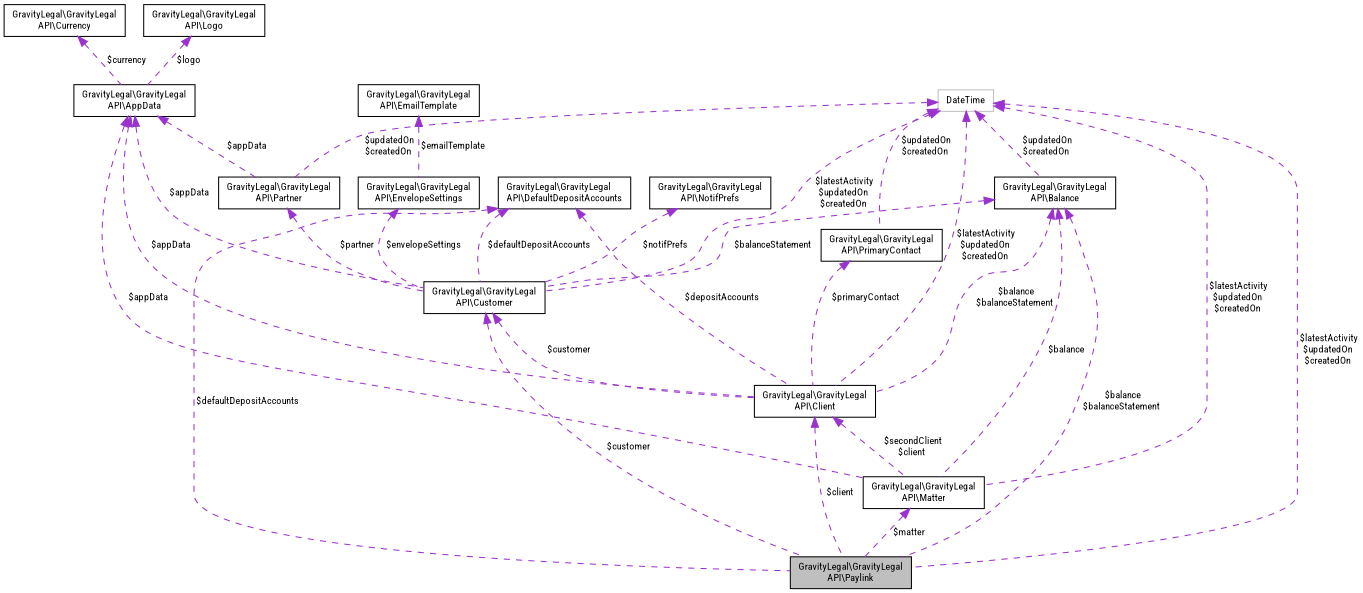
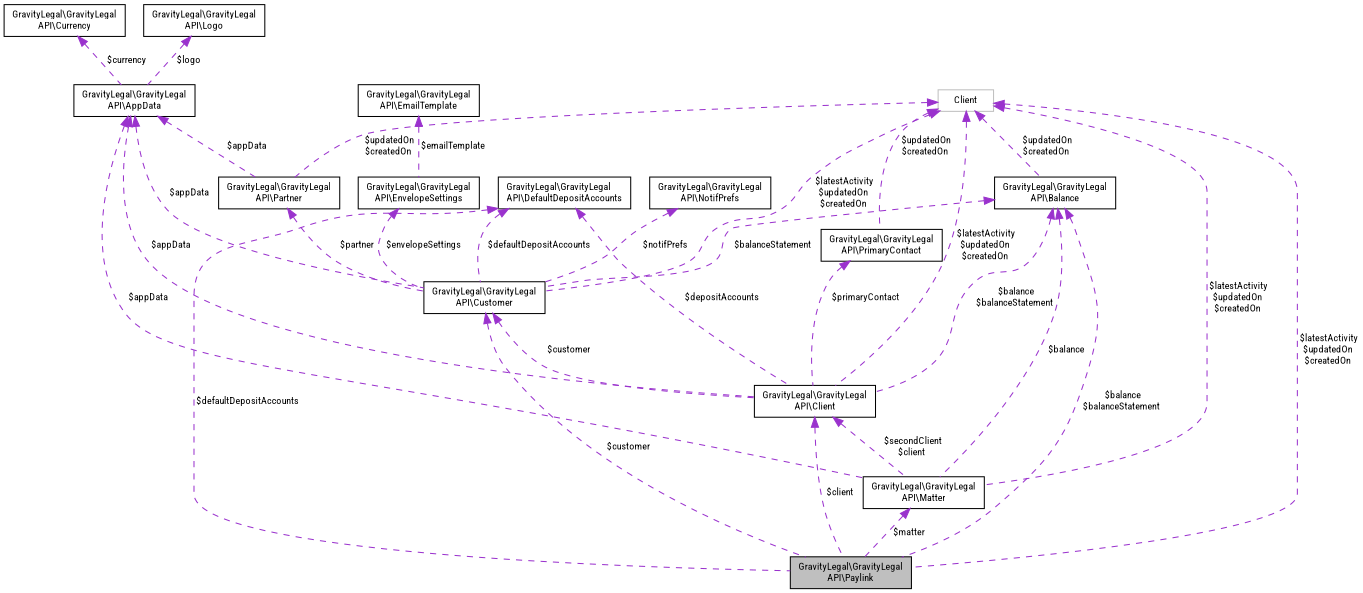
node "DateTime": label "DateTime" -> "Client"
